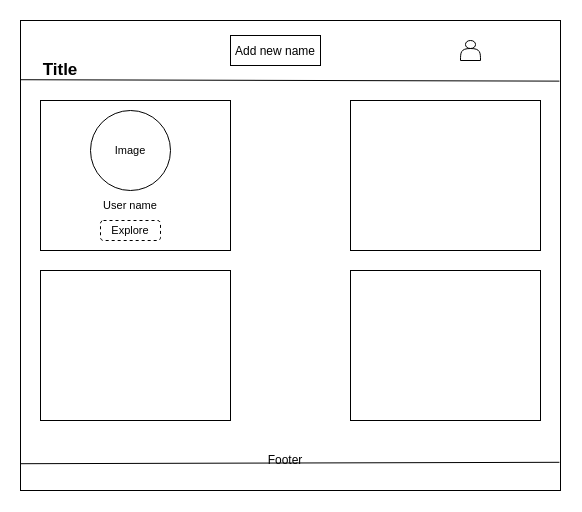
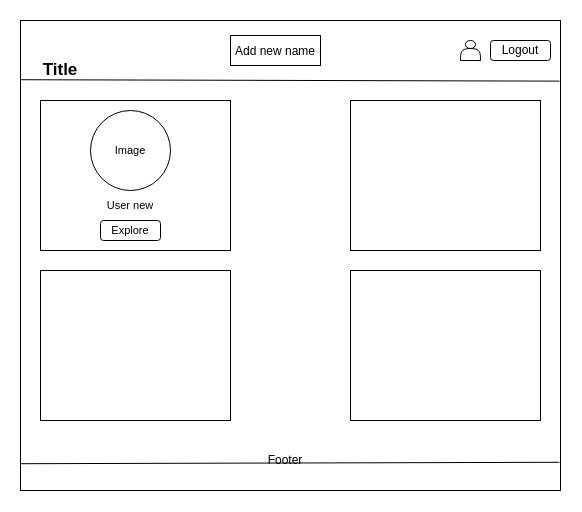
node "Logout": added
node "User name": label "User name" -> "User new"
node "Explore": style dashed -> solid
